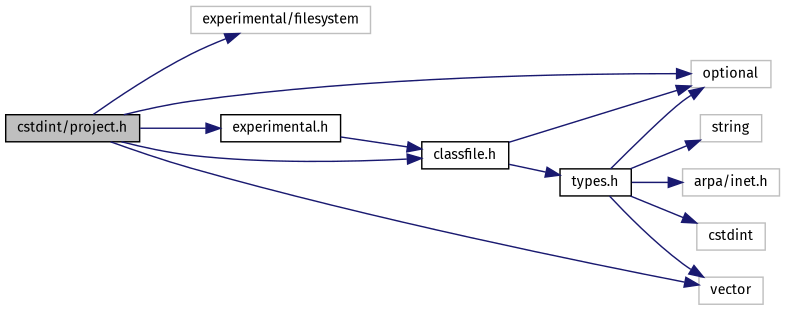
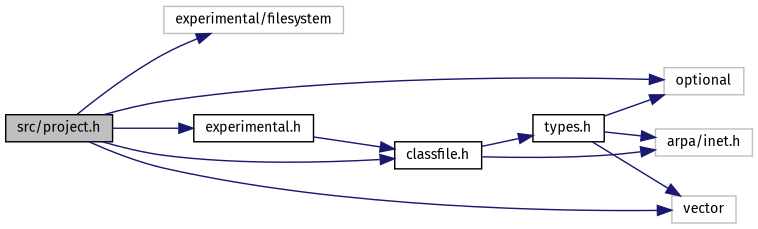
edge "classfile.h" -> "optional": now "classfile.h" -> "arpa/inet.h"
node "cstdint/project.h": label "cstdint/project.h" -> "src/project.h"
node "string": removed
node "cstdint": removed
